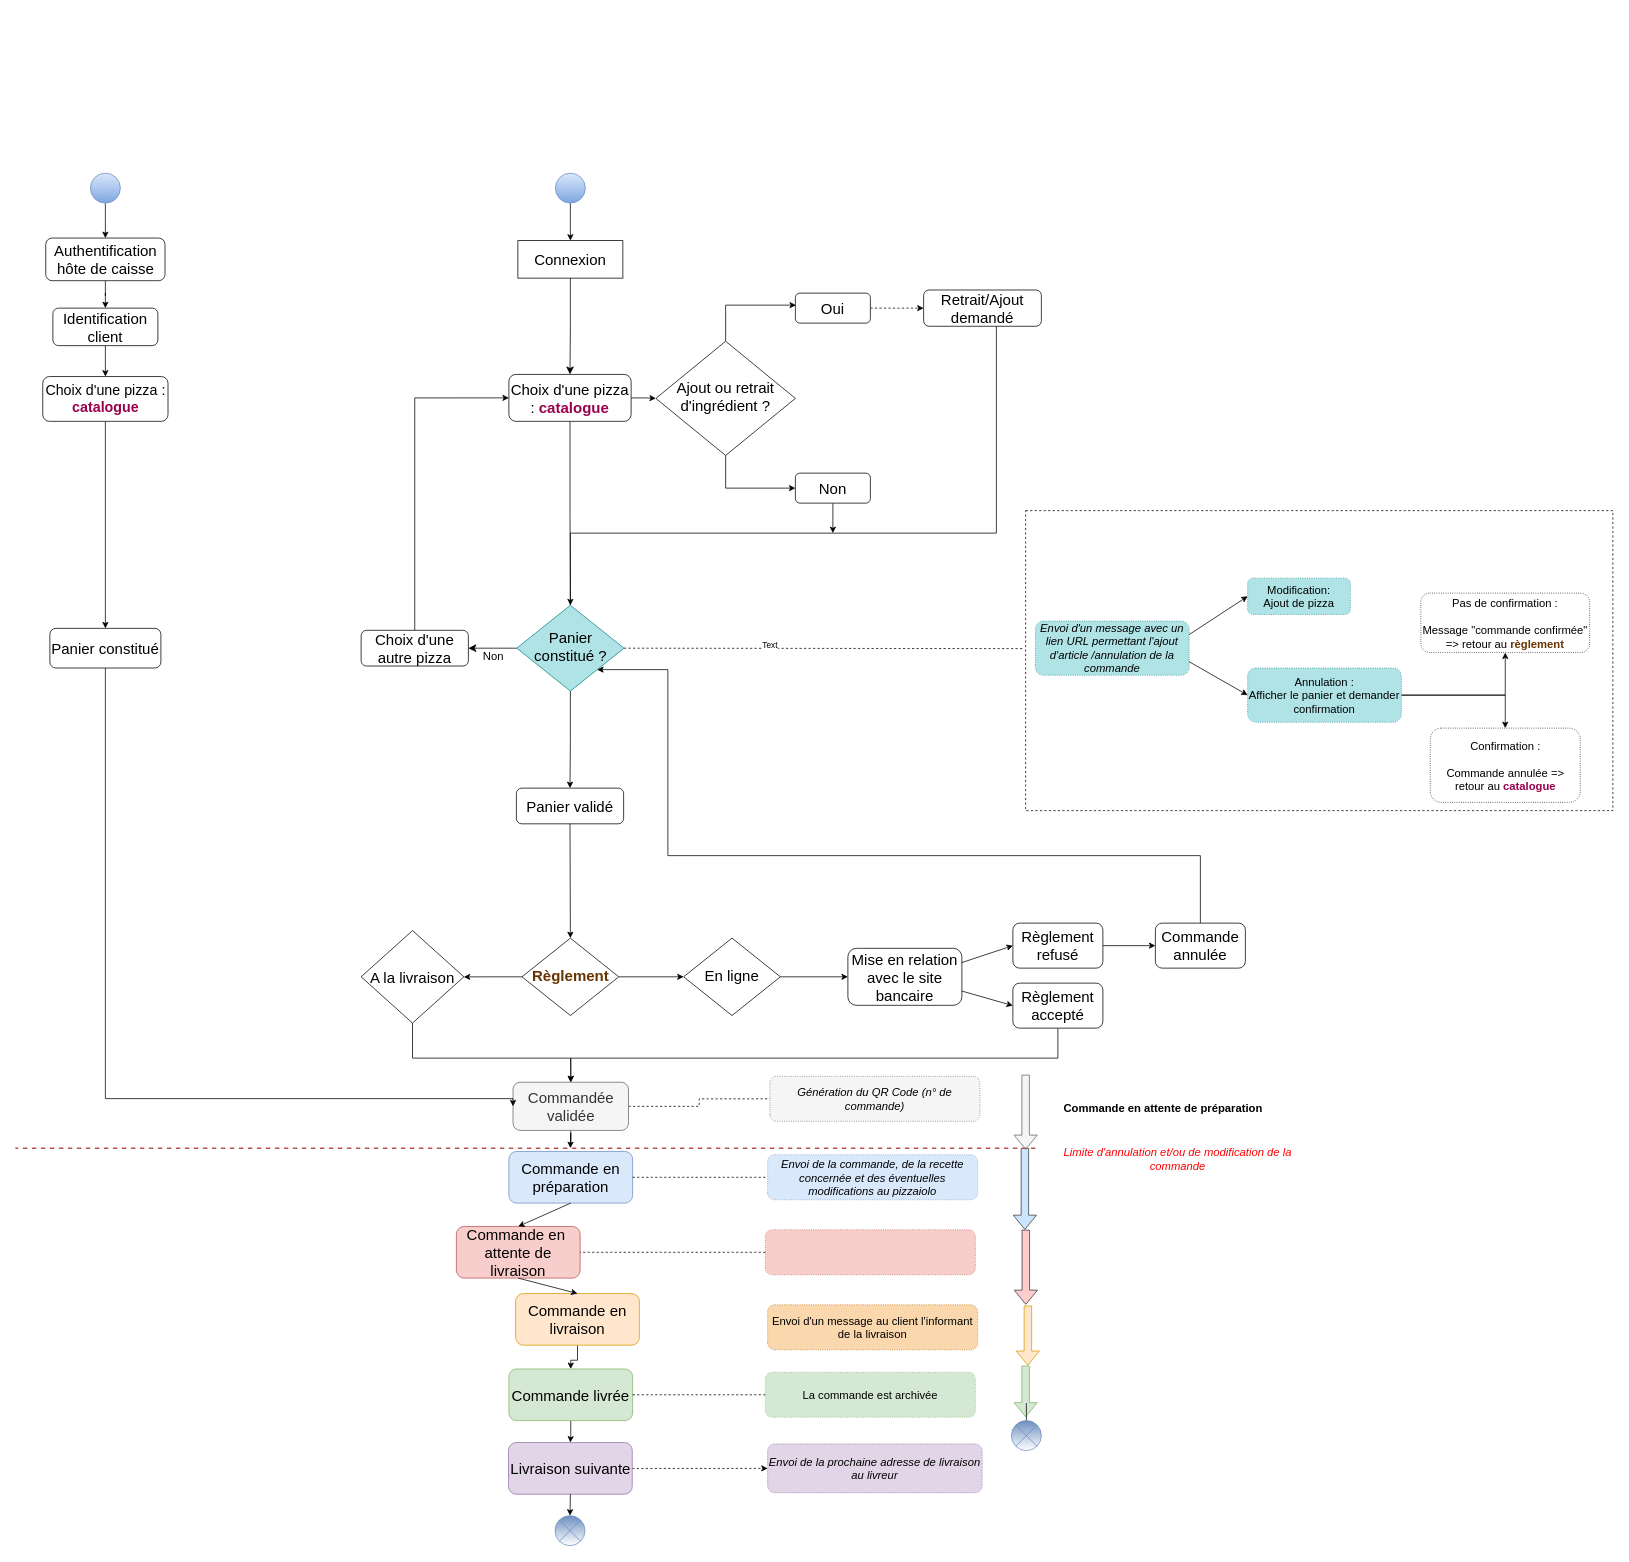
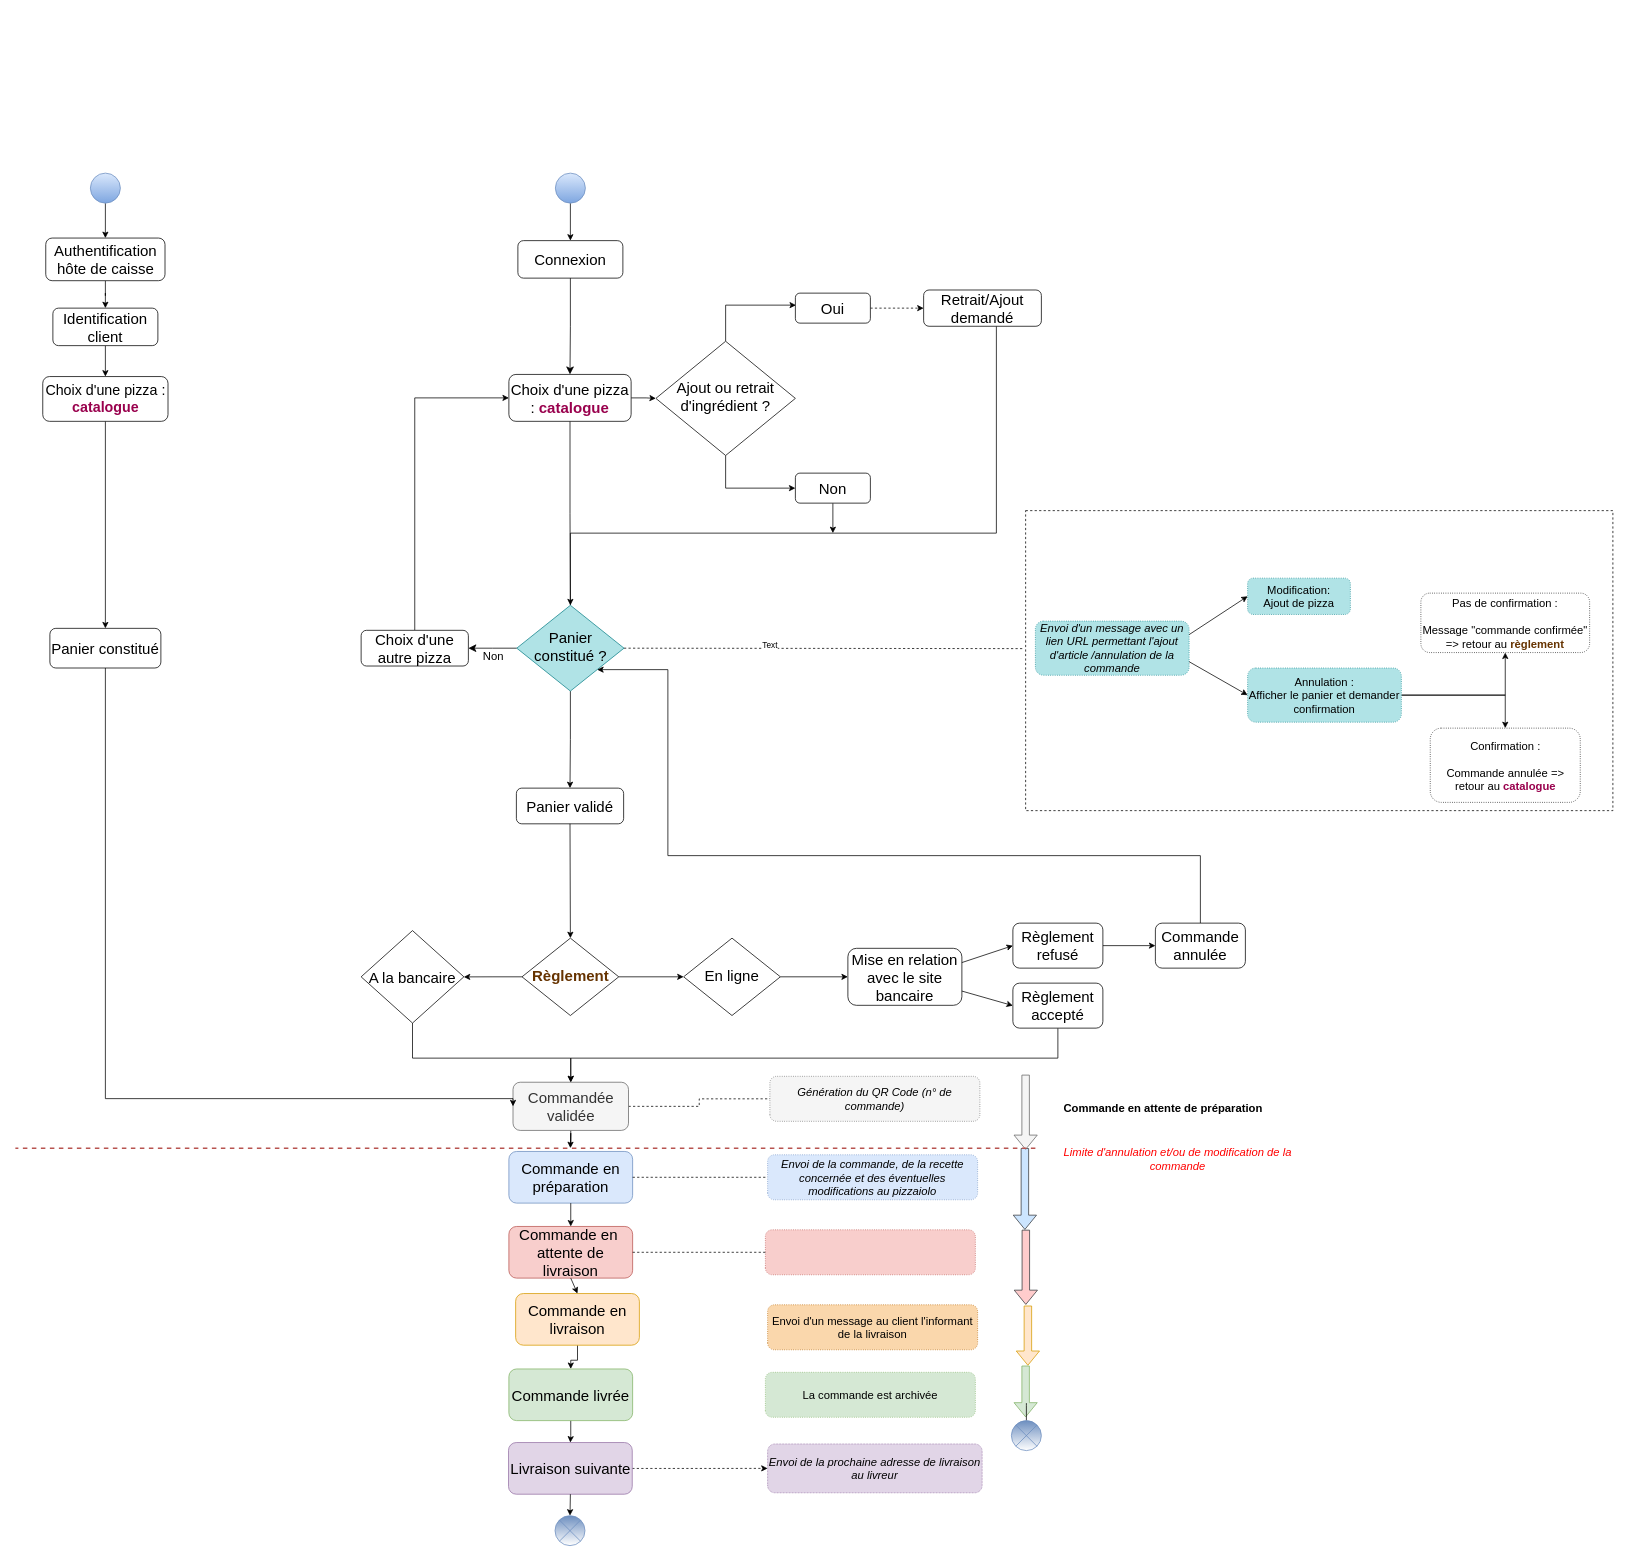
node "Connexion": shape rectangle -> rounded rectangle
node "A la livraison": label "A la livraison" -> "A la bancaire"
node "Commande en attente de livraison": moved (518, 1252) -> (571, 1252)
edge "Commande livrée" -- "La commande est archivée": removed
